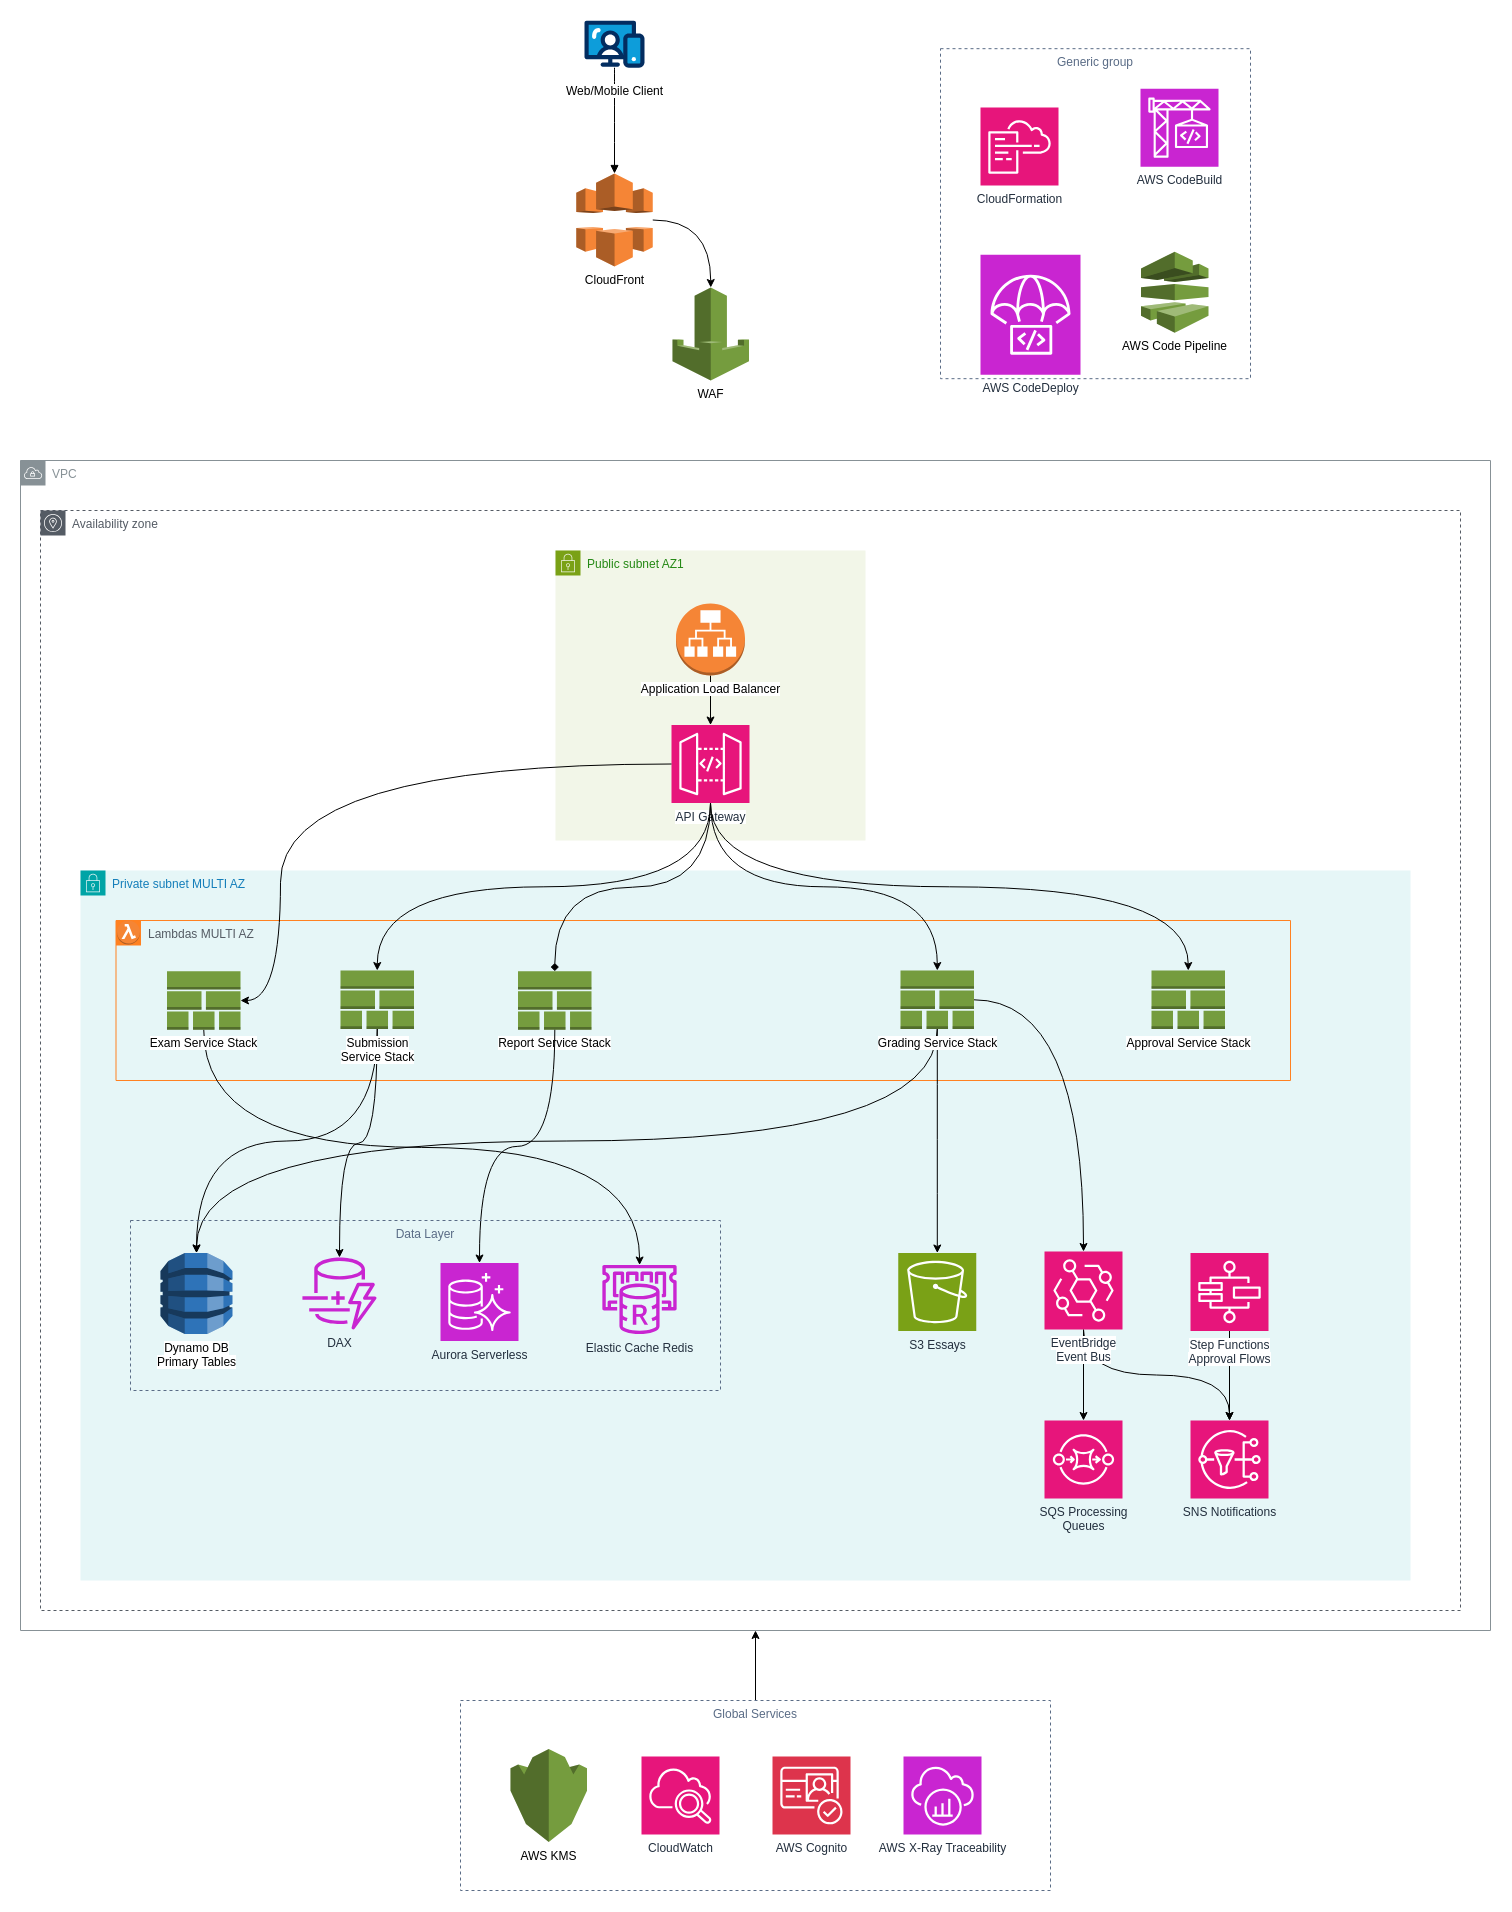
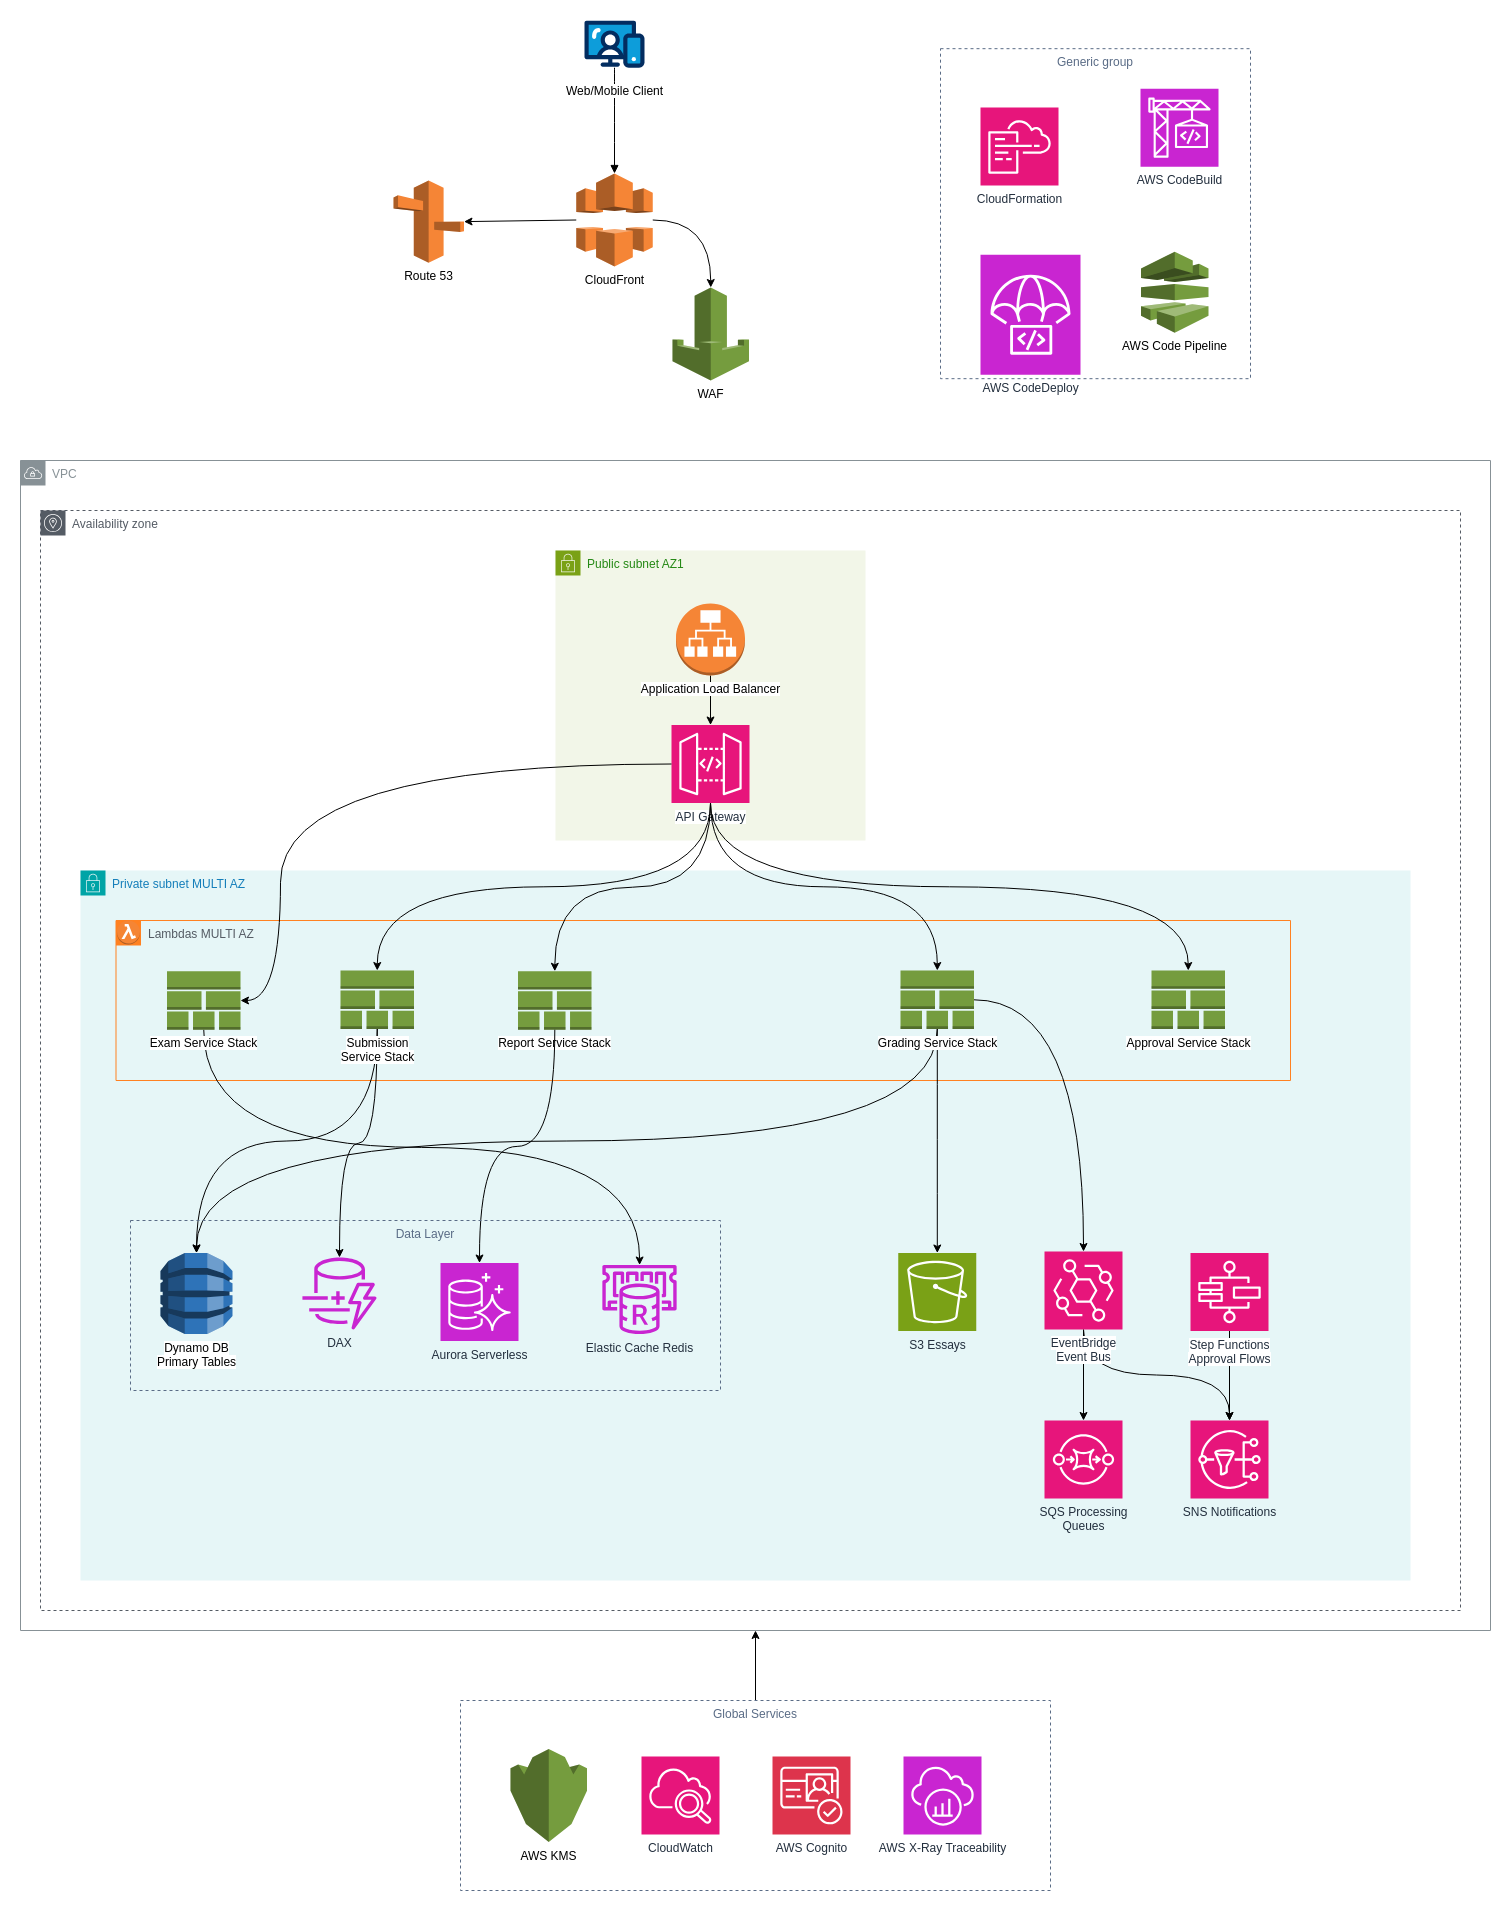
edge "CloudFront" -> "Route 53": added
node "Route 53": added
edge "API Gateway" -> "Report Service Stack": arrowhead diamond -> classic
